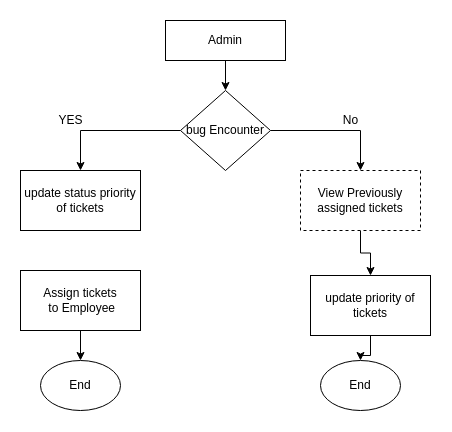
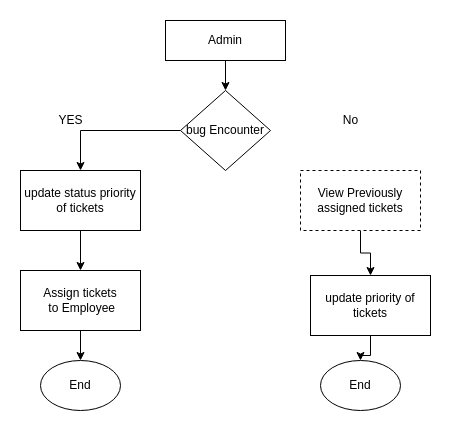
edge "bug Encounter" -> "View Previously assigned tickets": removed
edge "update status priority of tickets" -> "Assign tickets to Employee": added
